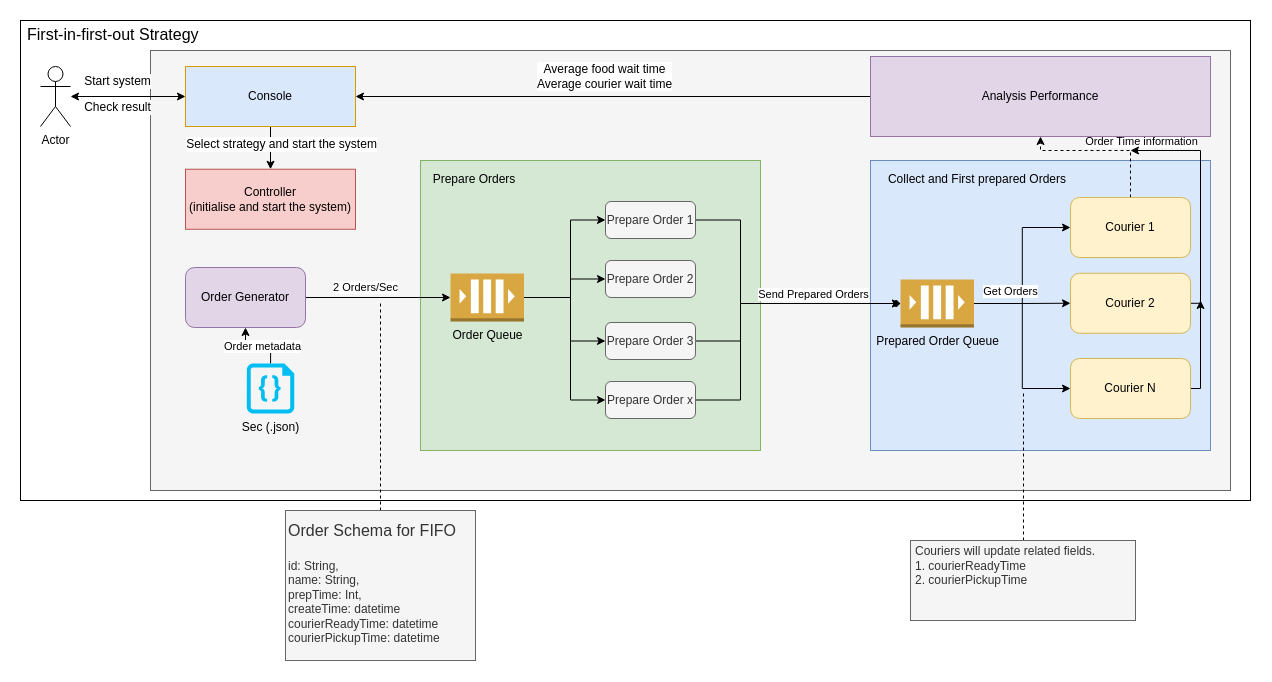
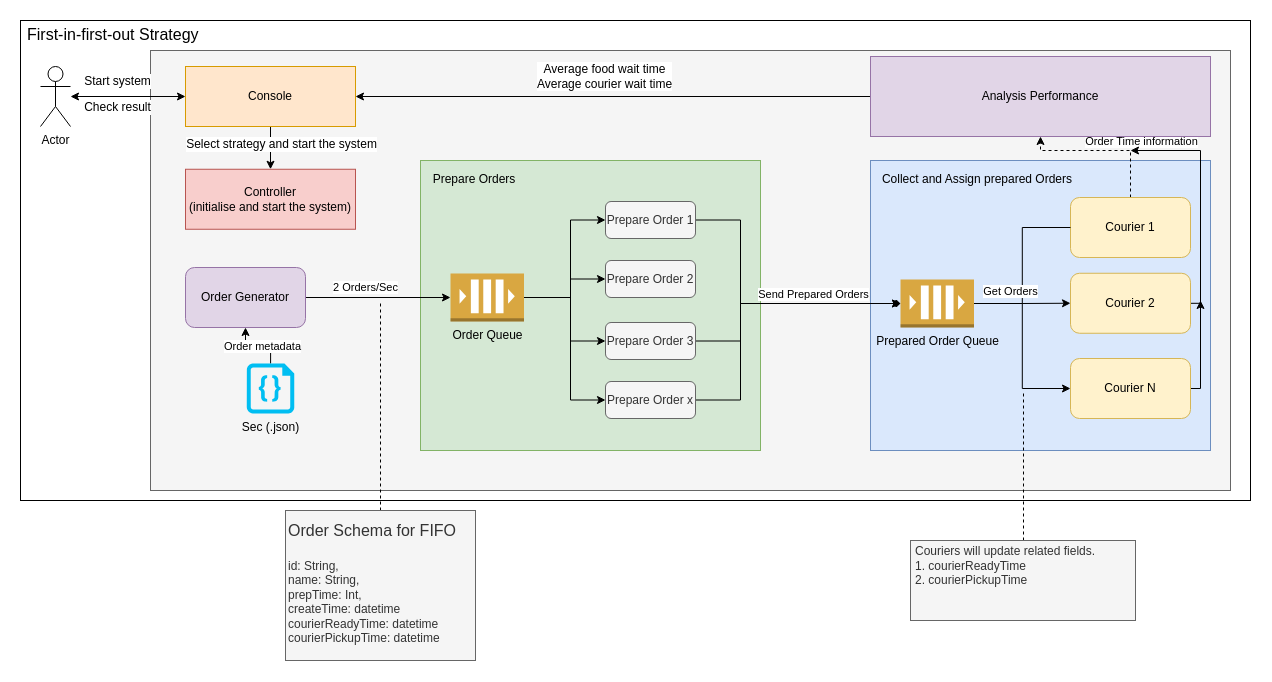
node "Console": fillcolor #dae8fc -> #ffe6cc
node "Collect and First prepared Orders": label "Collect and First prepared Orders" -> "Collect and Assign prepared Orders"
edge "Prepared Order Queue" -> "Courier 1": arrowhead classic -> none
